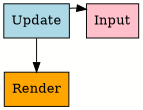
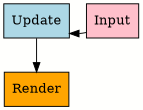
edge "Update" -> "Input": reversed
